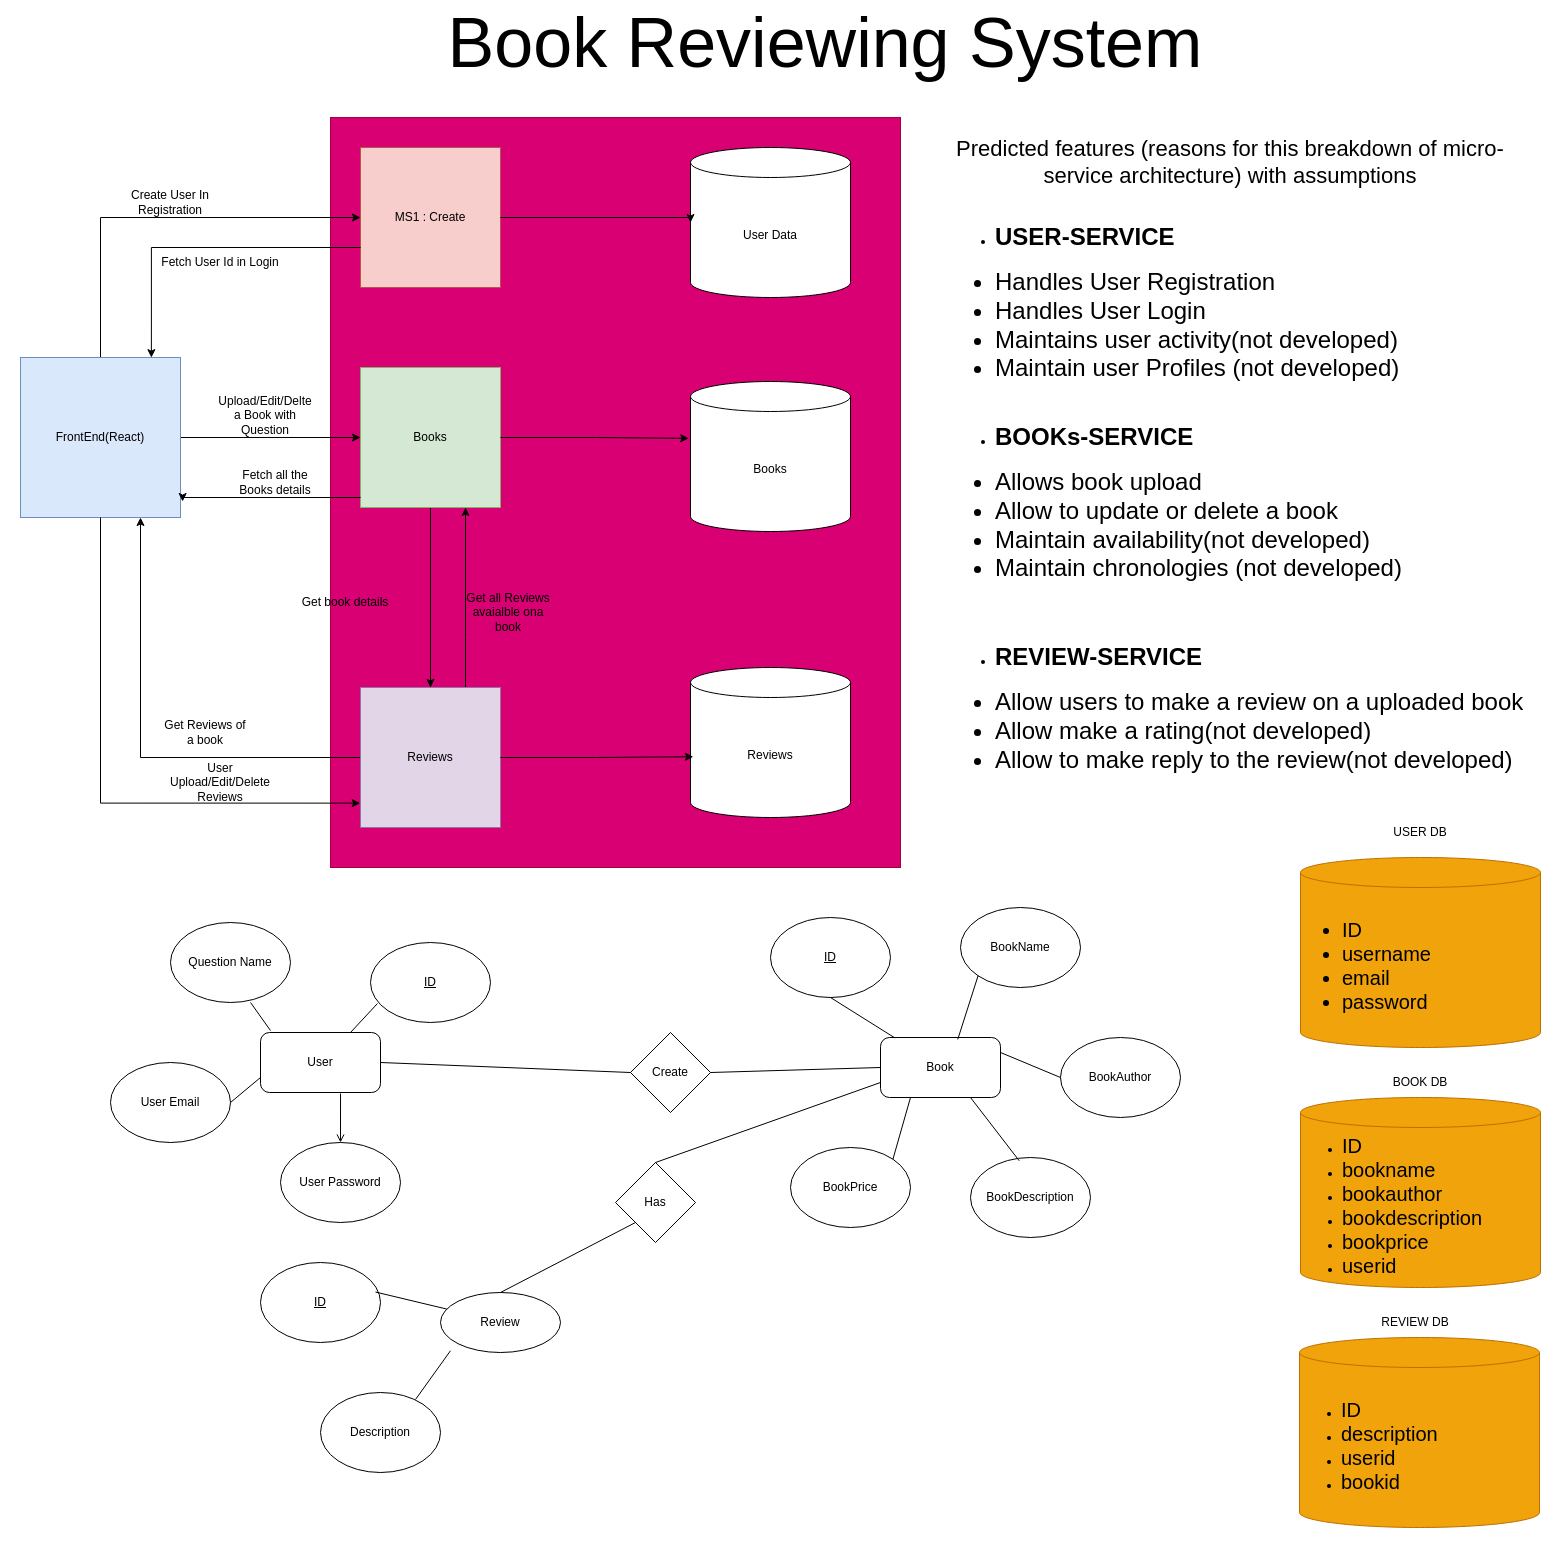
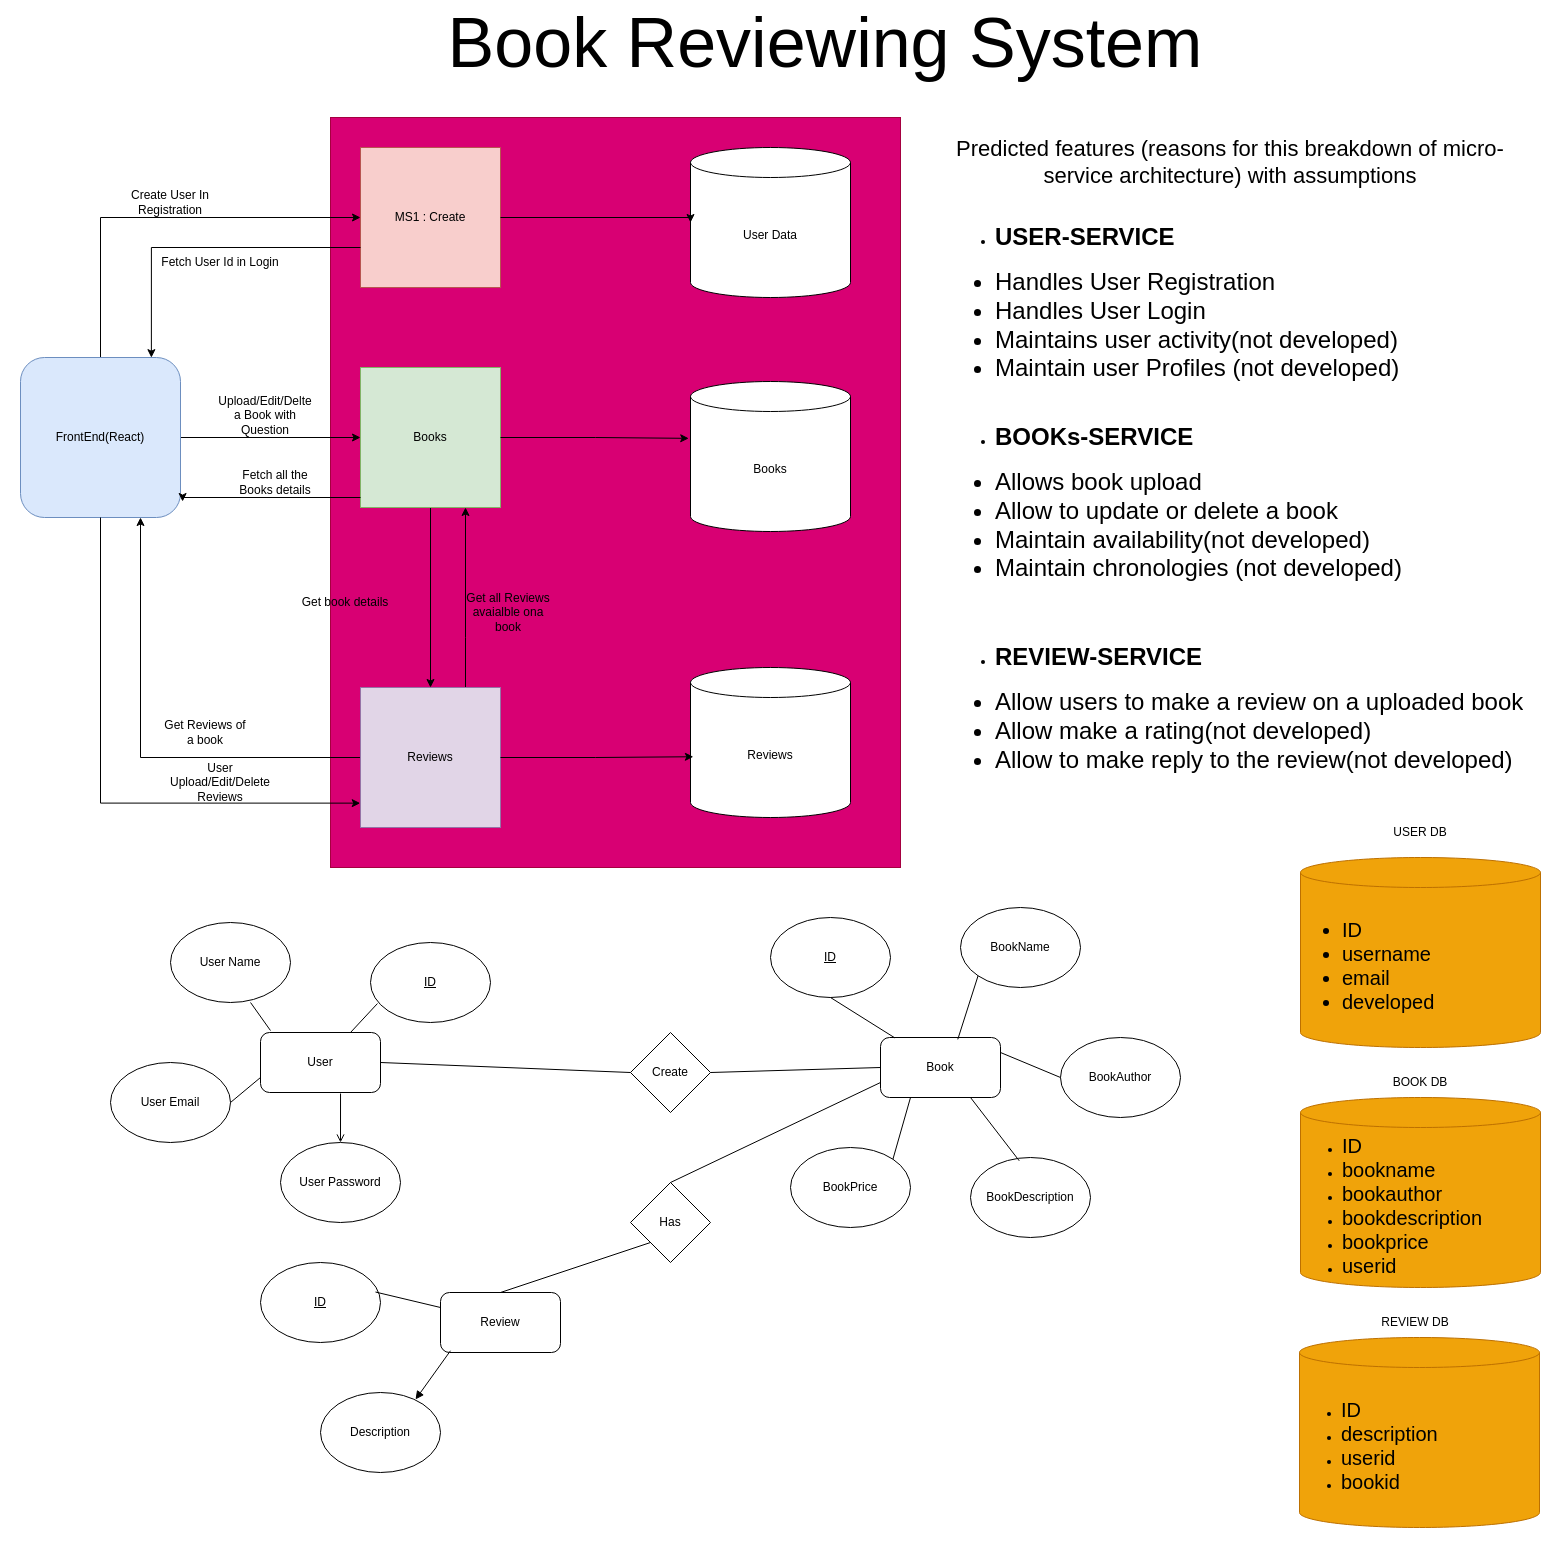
node "FrontEnd(React)": shape rectangle -> rounded rectangle
node "Question Name": label "Question Name" -> "User Name"
node "ID username email password": label "ID username email password" -> "ID username email developed"
node "Has": moved (656, 1203) -> (671, 1223)
node "Review": shape ellipse -> rounded rectangle
edge "Review" -- "Description": arrowhead none -> block
